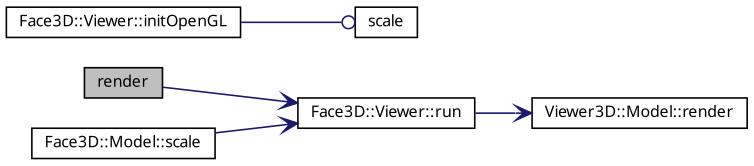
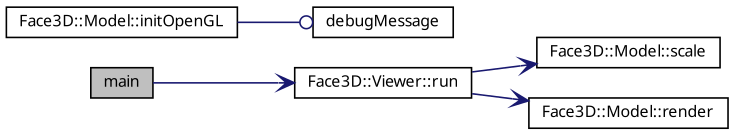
node "Face3D::Viewer::initOpenGL": label "Face3D::Viewer::initOpenGL" -> "Face3D::Model::initOpenGL"
node "scale": label "scale" -> "debugMessage"
node "render": label "render" -> "main"
node "Viewer3D::Model::render": label "Viewer3D::Model::render" -> "Face3D::Model::render"
edge "Face3D::Model::scale" -> "Face3D::Viewer::run": reversed
